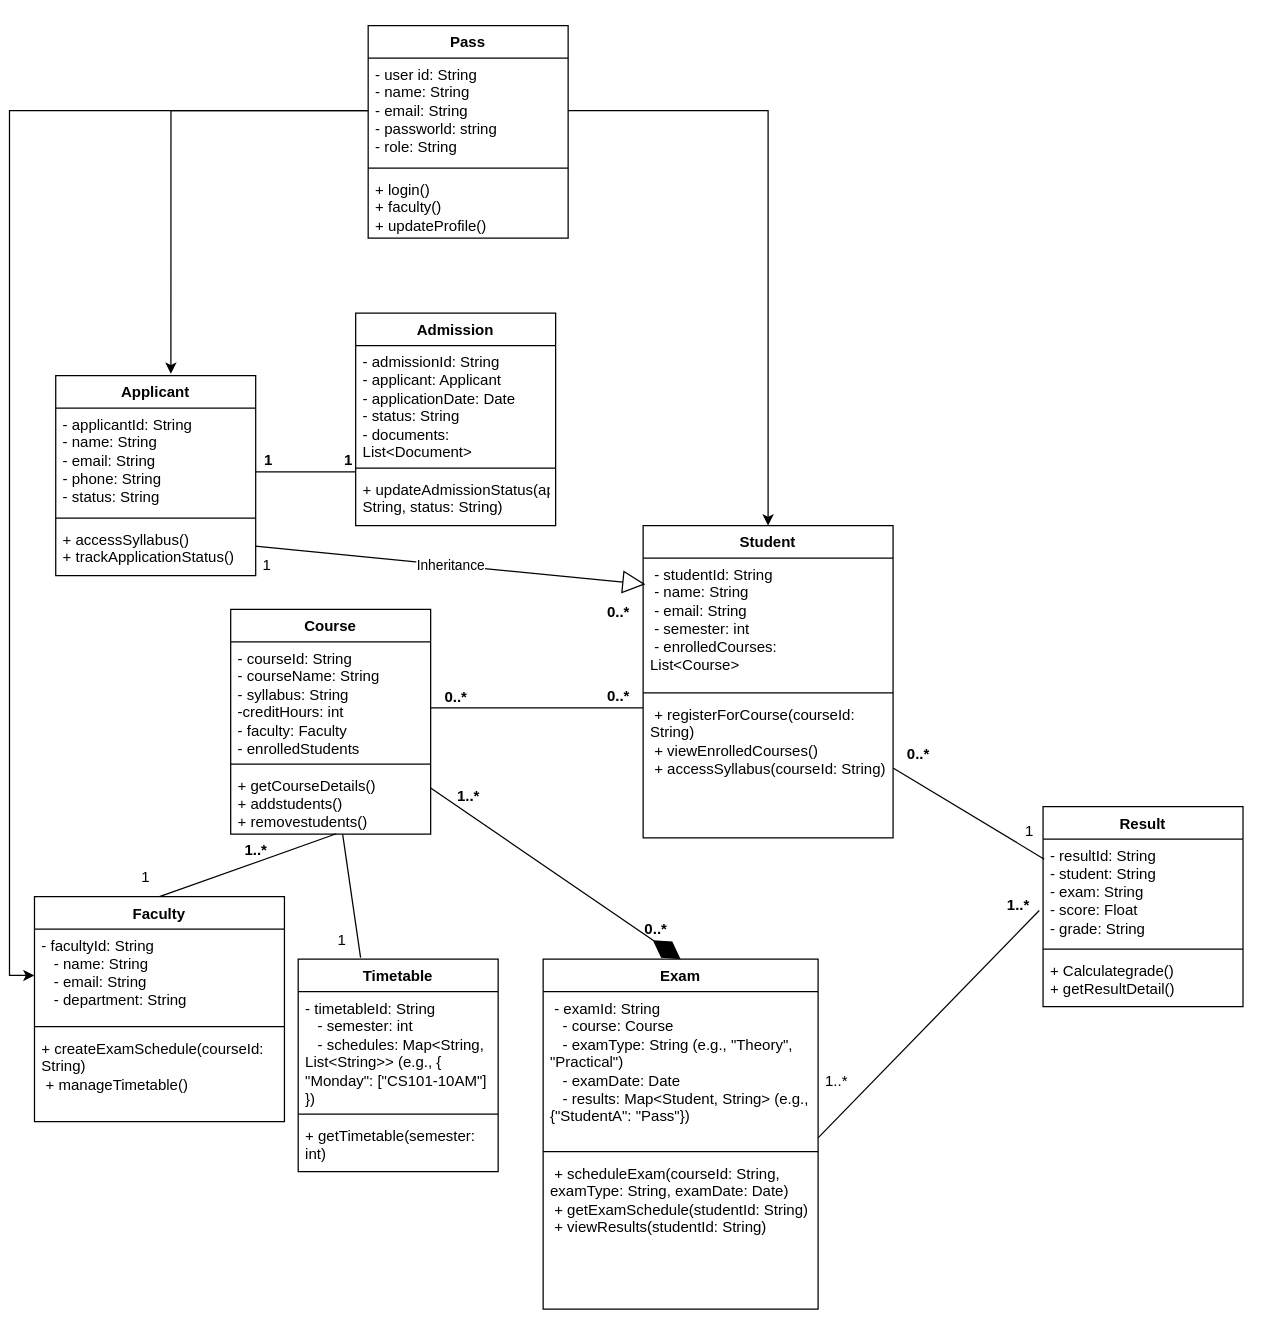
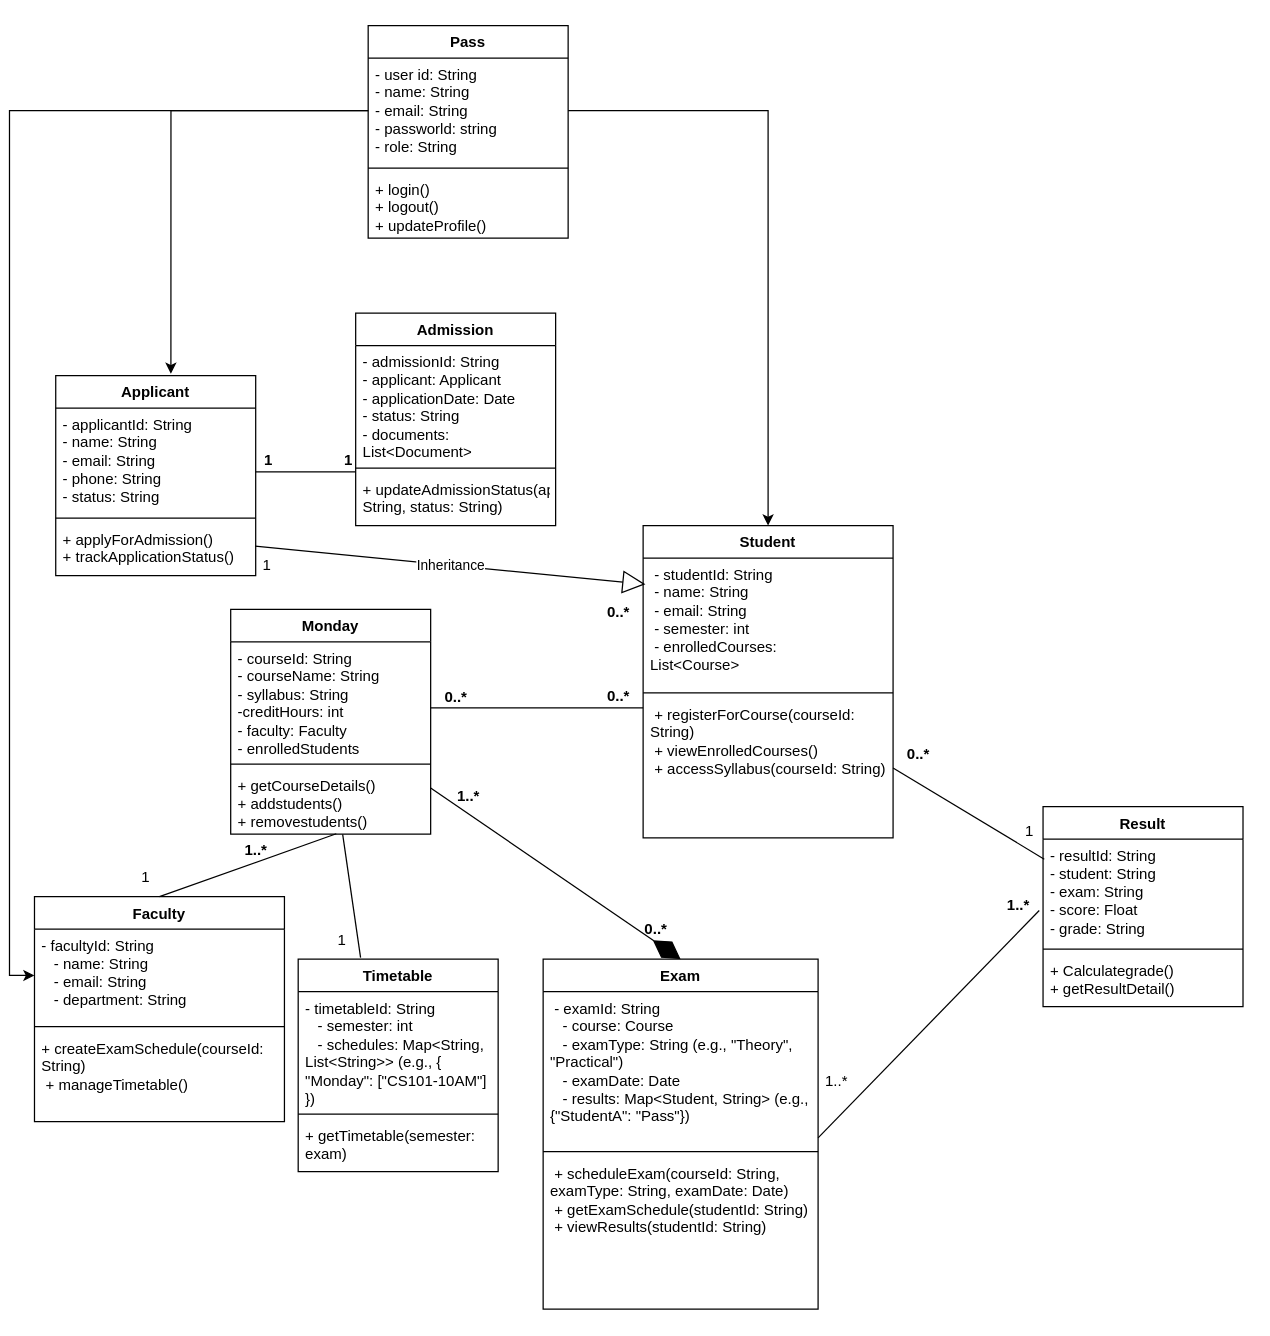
node "+ login() + faculty() + updateProfile()": label "+ login() + faculty() + updateProfile()" -> "+ login() + logout() + updateProfile()"
node "+ accessSyllabus() + trackApplicationStatus()": label "+ accessSyllabus() + trackApplicationStatus()" -> "+ applyForAdmission() + trackApplicationStatus()"
node "Course": label "Course" -> "Monday"
node "+ getTimetable(semester: int)": label "+ getTimetable(semester: int)" -> "+ getTimetable(semester: exam)"
